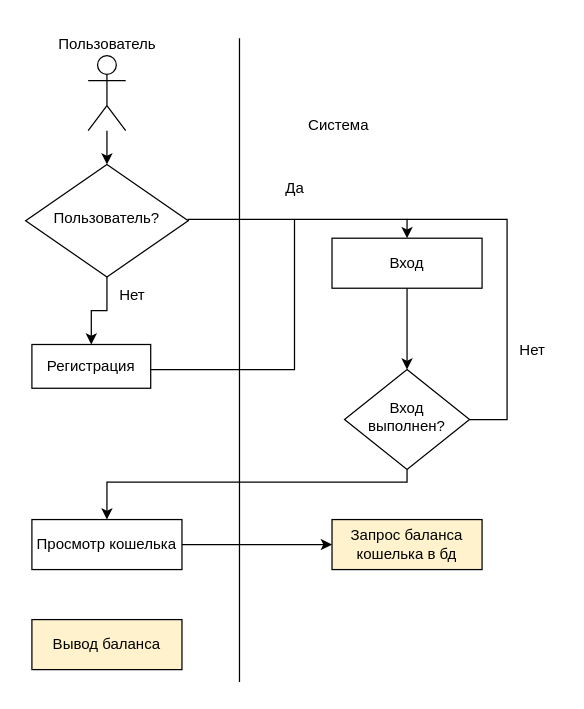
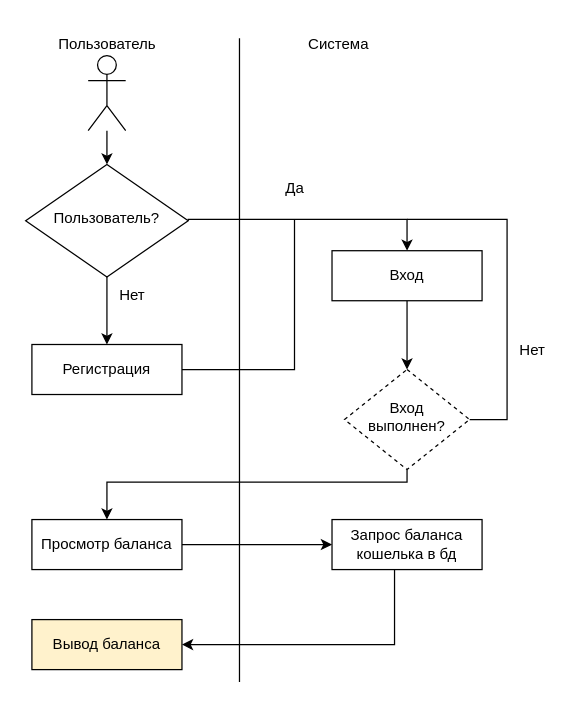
node "Система": moved (338, 126) -> (338, 44)
node "Вход": moved (407, 263) -> (407, 276)
node "Регистрация": size 119x44 -> 150x50
node "Вход выполнен?": style solid -> dashed
node "Просмотр кошелька": label "Просмотр кошелька" -> "Просмотр баланса"
node "Запрос баланса кошелька в бд": fillcolor #fff2cc -> #ffffff
edge "Запрос баланса кошелька в бд" -> "Вывод баланса": added
